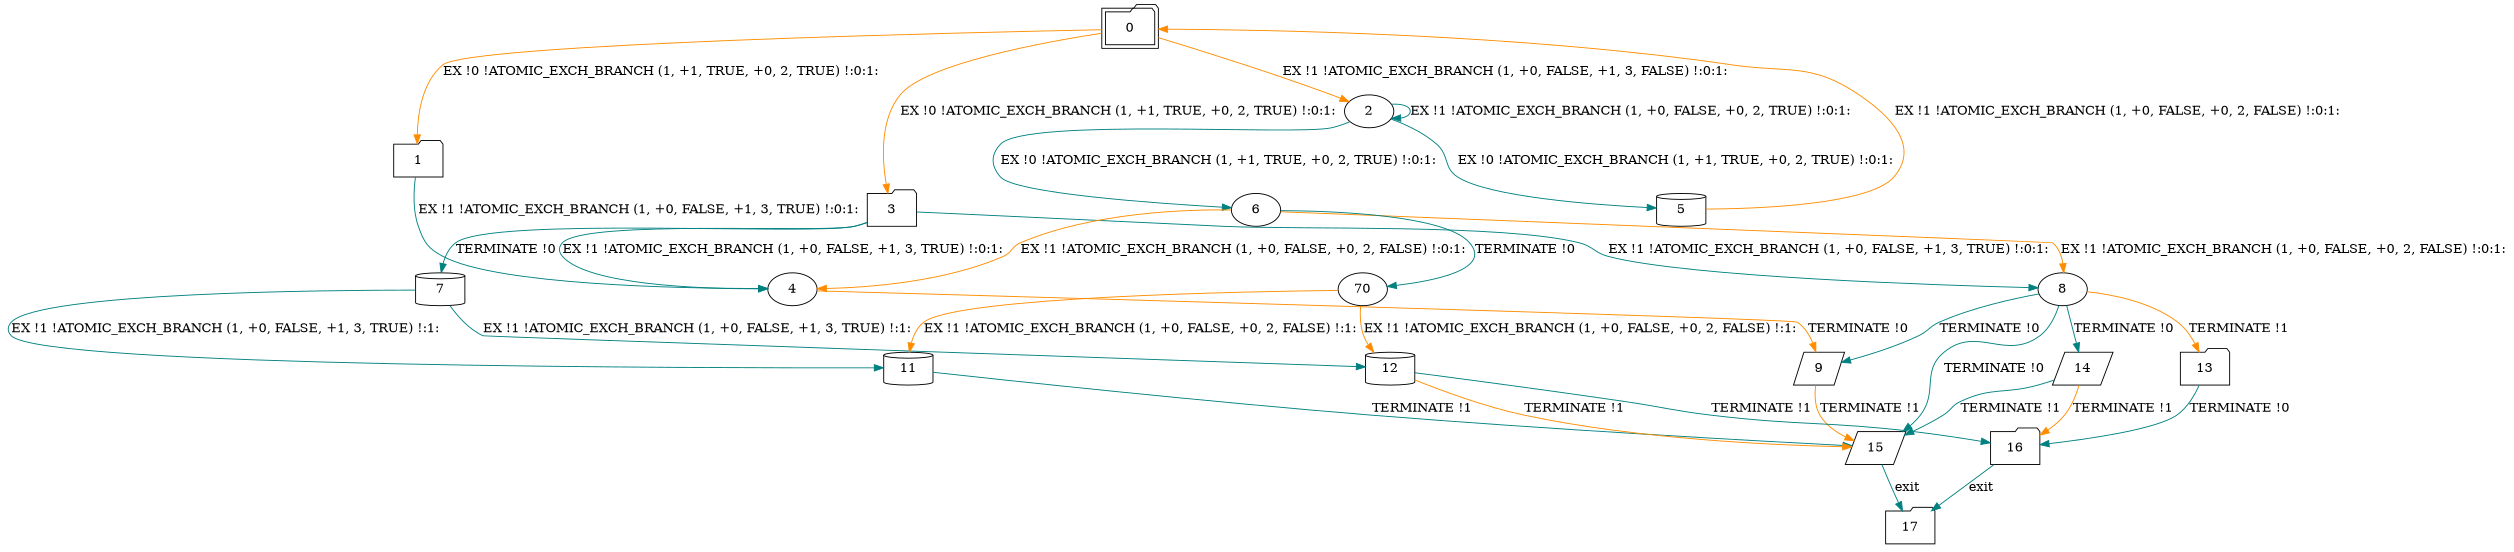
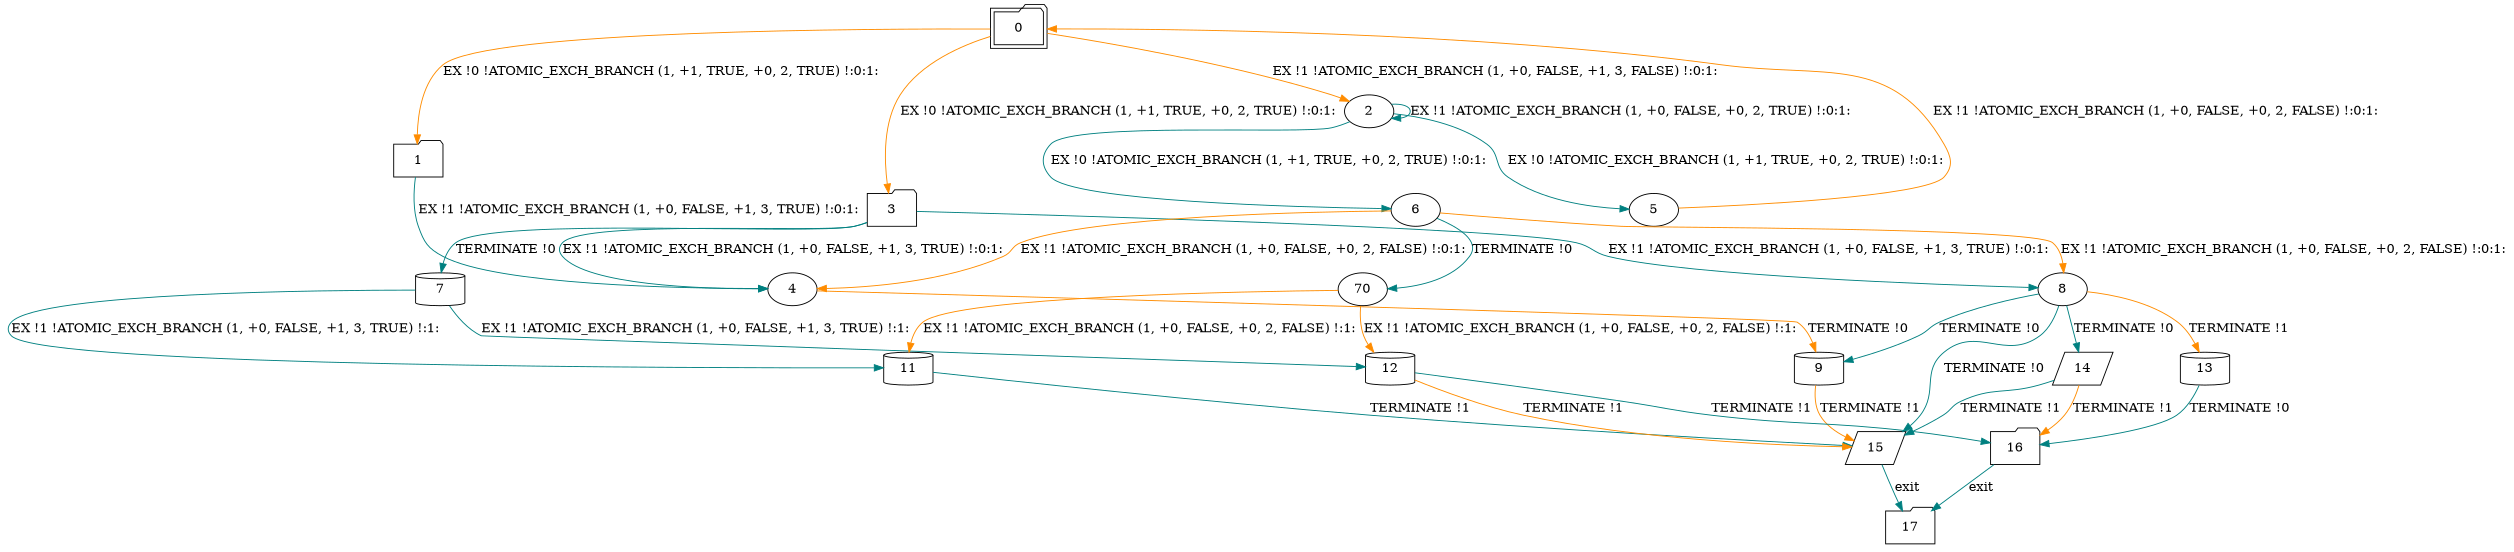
node "5": shape cylinder -> ellipse
node "9": shape parallelogram -> cylinder
node "13": shape folder -> cylinder
